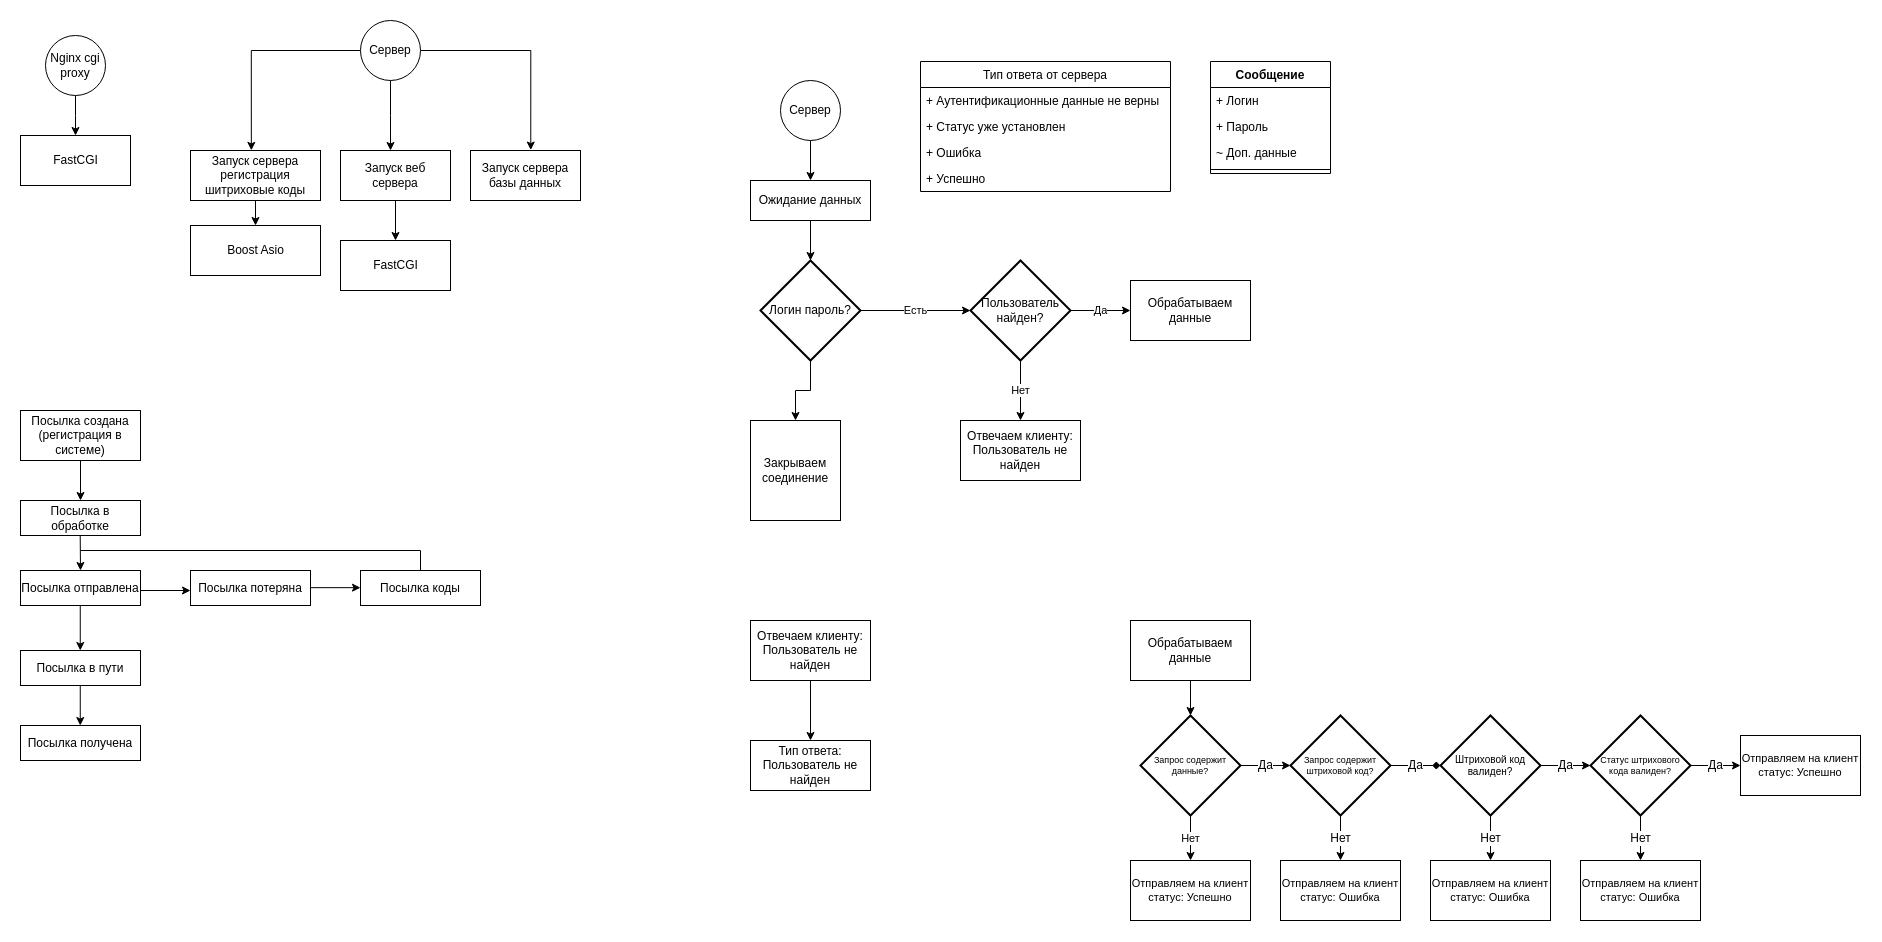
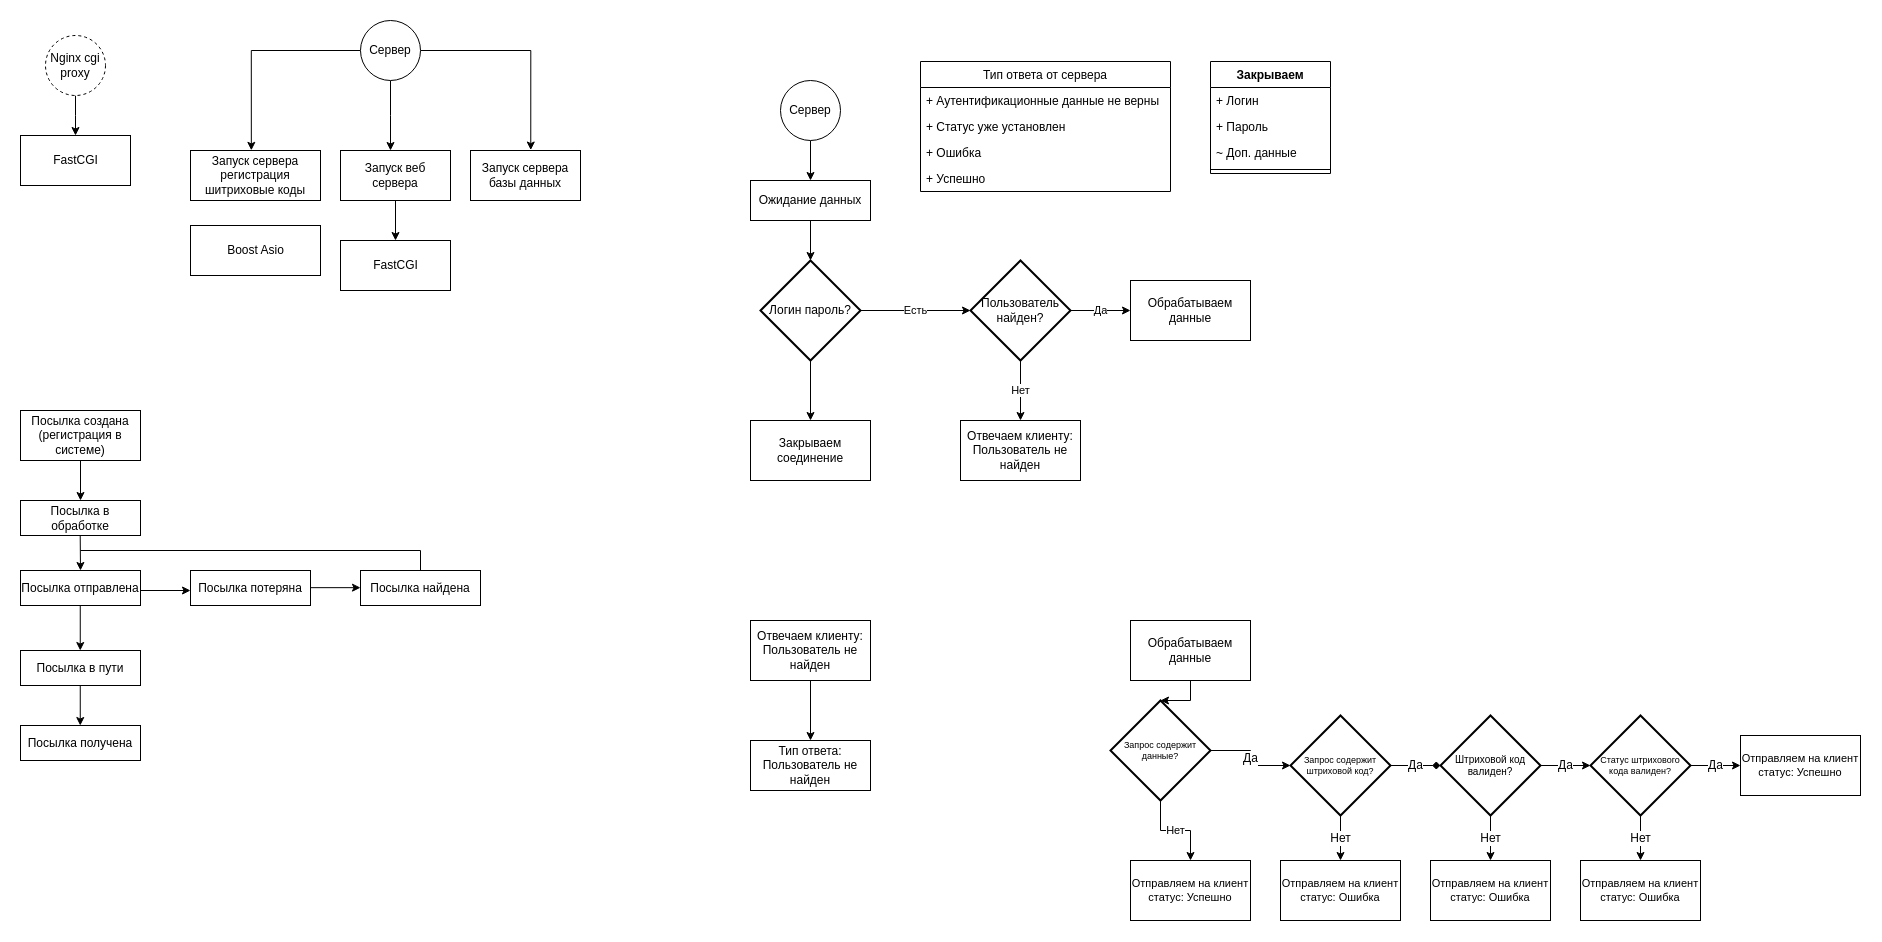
node "Nginx cgi proxy": style solid -> dashed
node "Сообщение": label "Сообщение" -> "Закрываем"
edge "Запуск сервера регистрация шитриховые коды" -> "Boost Asio": removed
node "Закрываем соединение": size 90x100 -> 120x60
node "Посылка коды": label "Посылка коды" -> "Посылка найдена"
node "Запрос содержит данные?": moved (1191, 766) -> (1161, 751)
